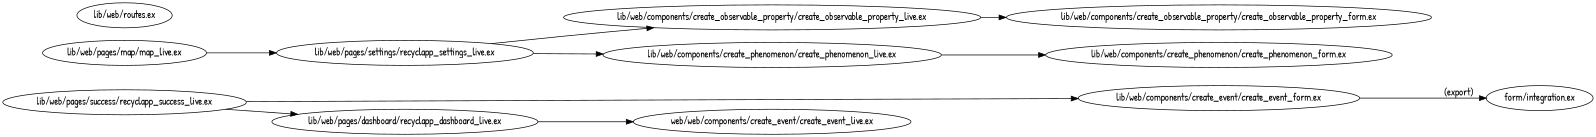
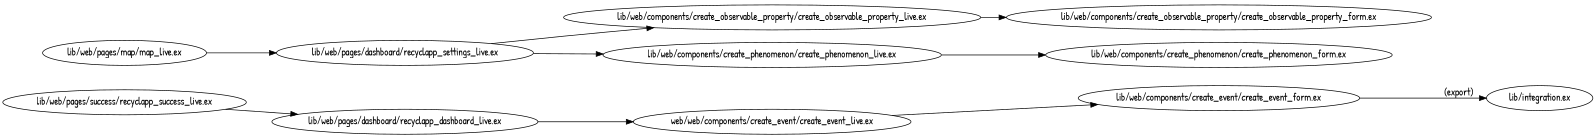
node "lib/web/routes.ex": removed
node "lib/web/pages/settings/recyclapp_settings_live.ex": label "lib/web/pages/settings/recyclapp_settings_live.ex" -> "lib/web/pages/dashboard/recyclapp_settings_live.ex"
node "form/integration.ex": label "form/integration.ex" -> "lib/integration.ex"
edge "lib/web/pages/success/recyclapp_success_live.ex" -> "lib/web/components/create_event/create_event_form.ex": now "web/web/components/create_event/create_event_live.ex" -> "lib/web/components/create_event/create_event_form.ex"
